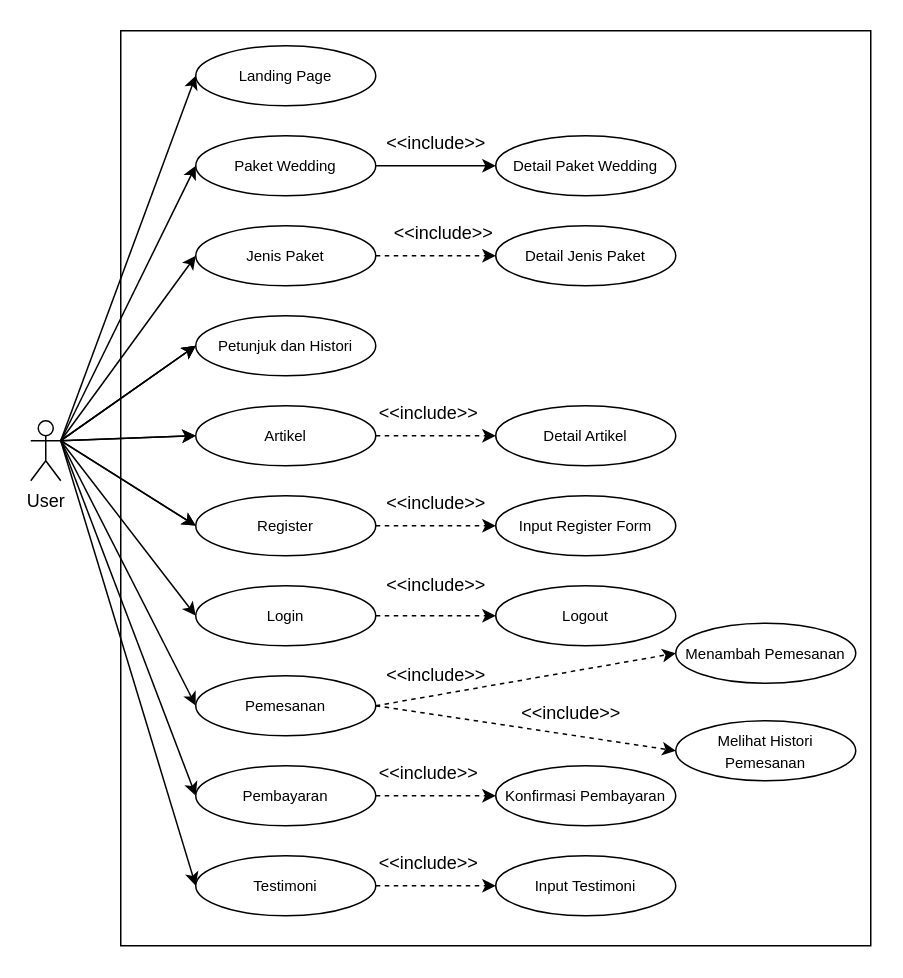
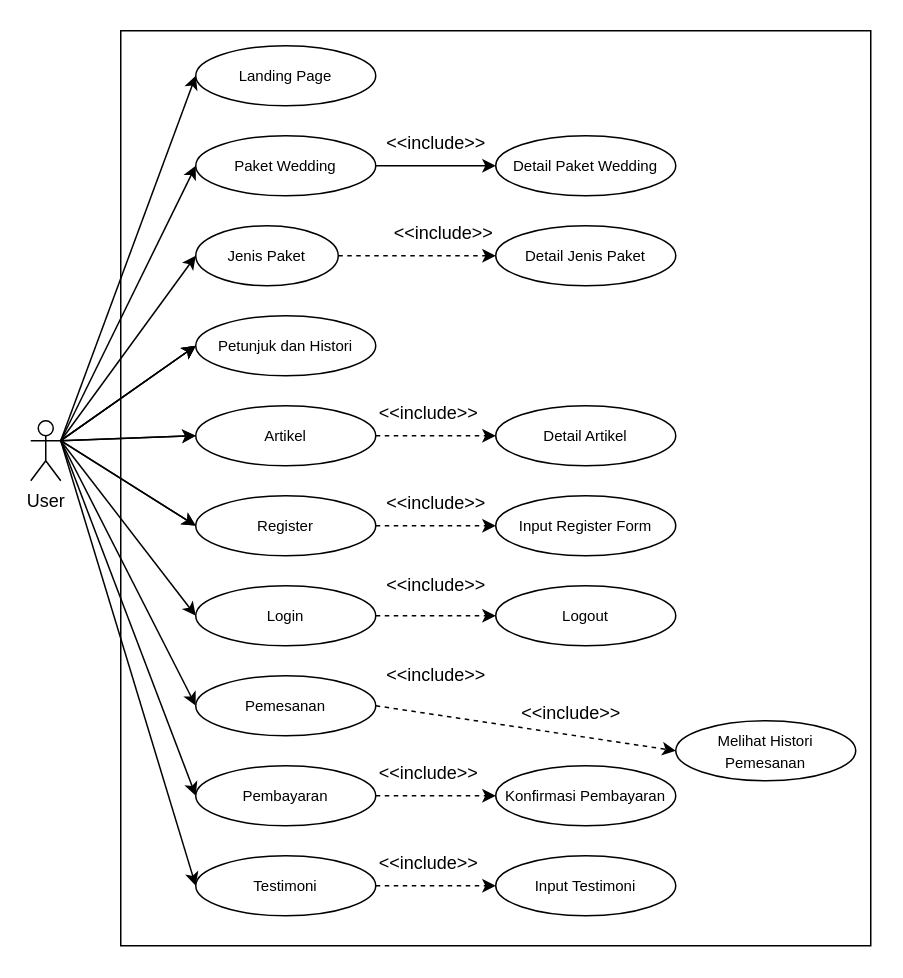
node "Jenis Paket": size 180x60 -> 143x60
node "Menambah Pemesanan": removed
edge "Pemesanan" -> "Menambah Pemesanan": removed
